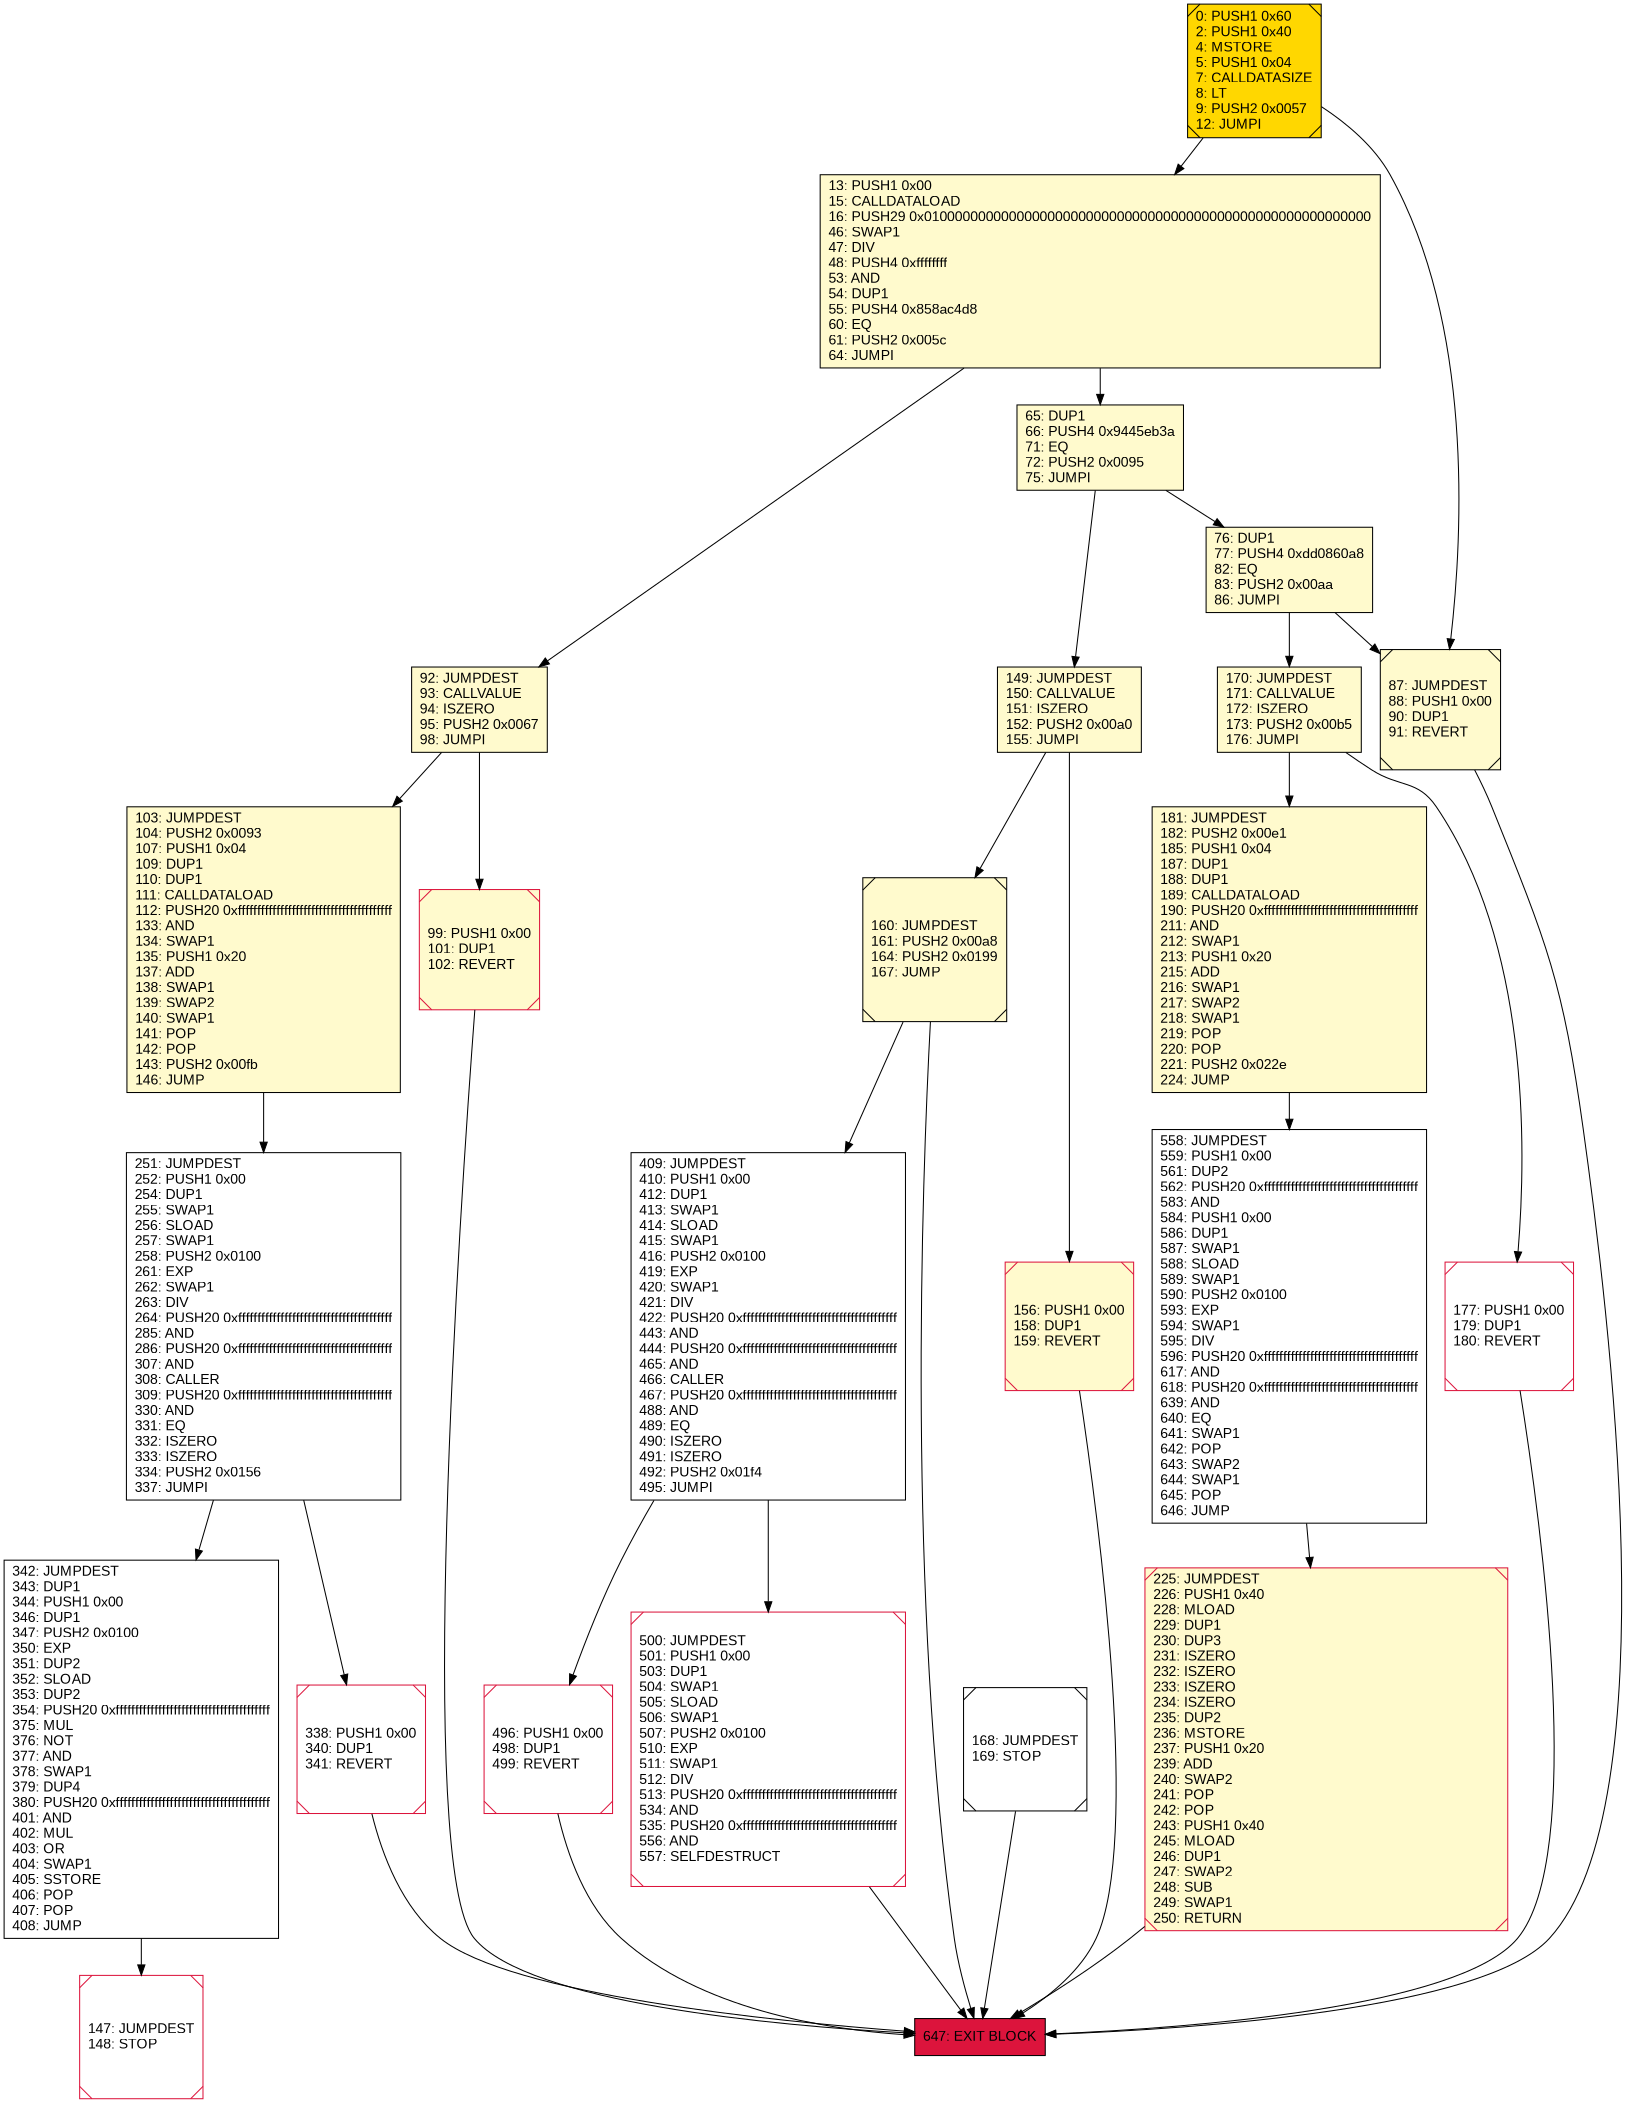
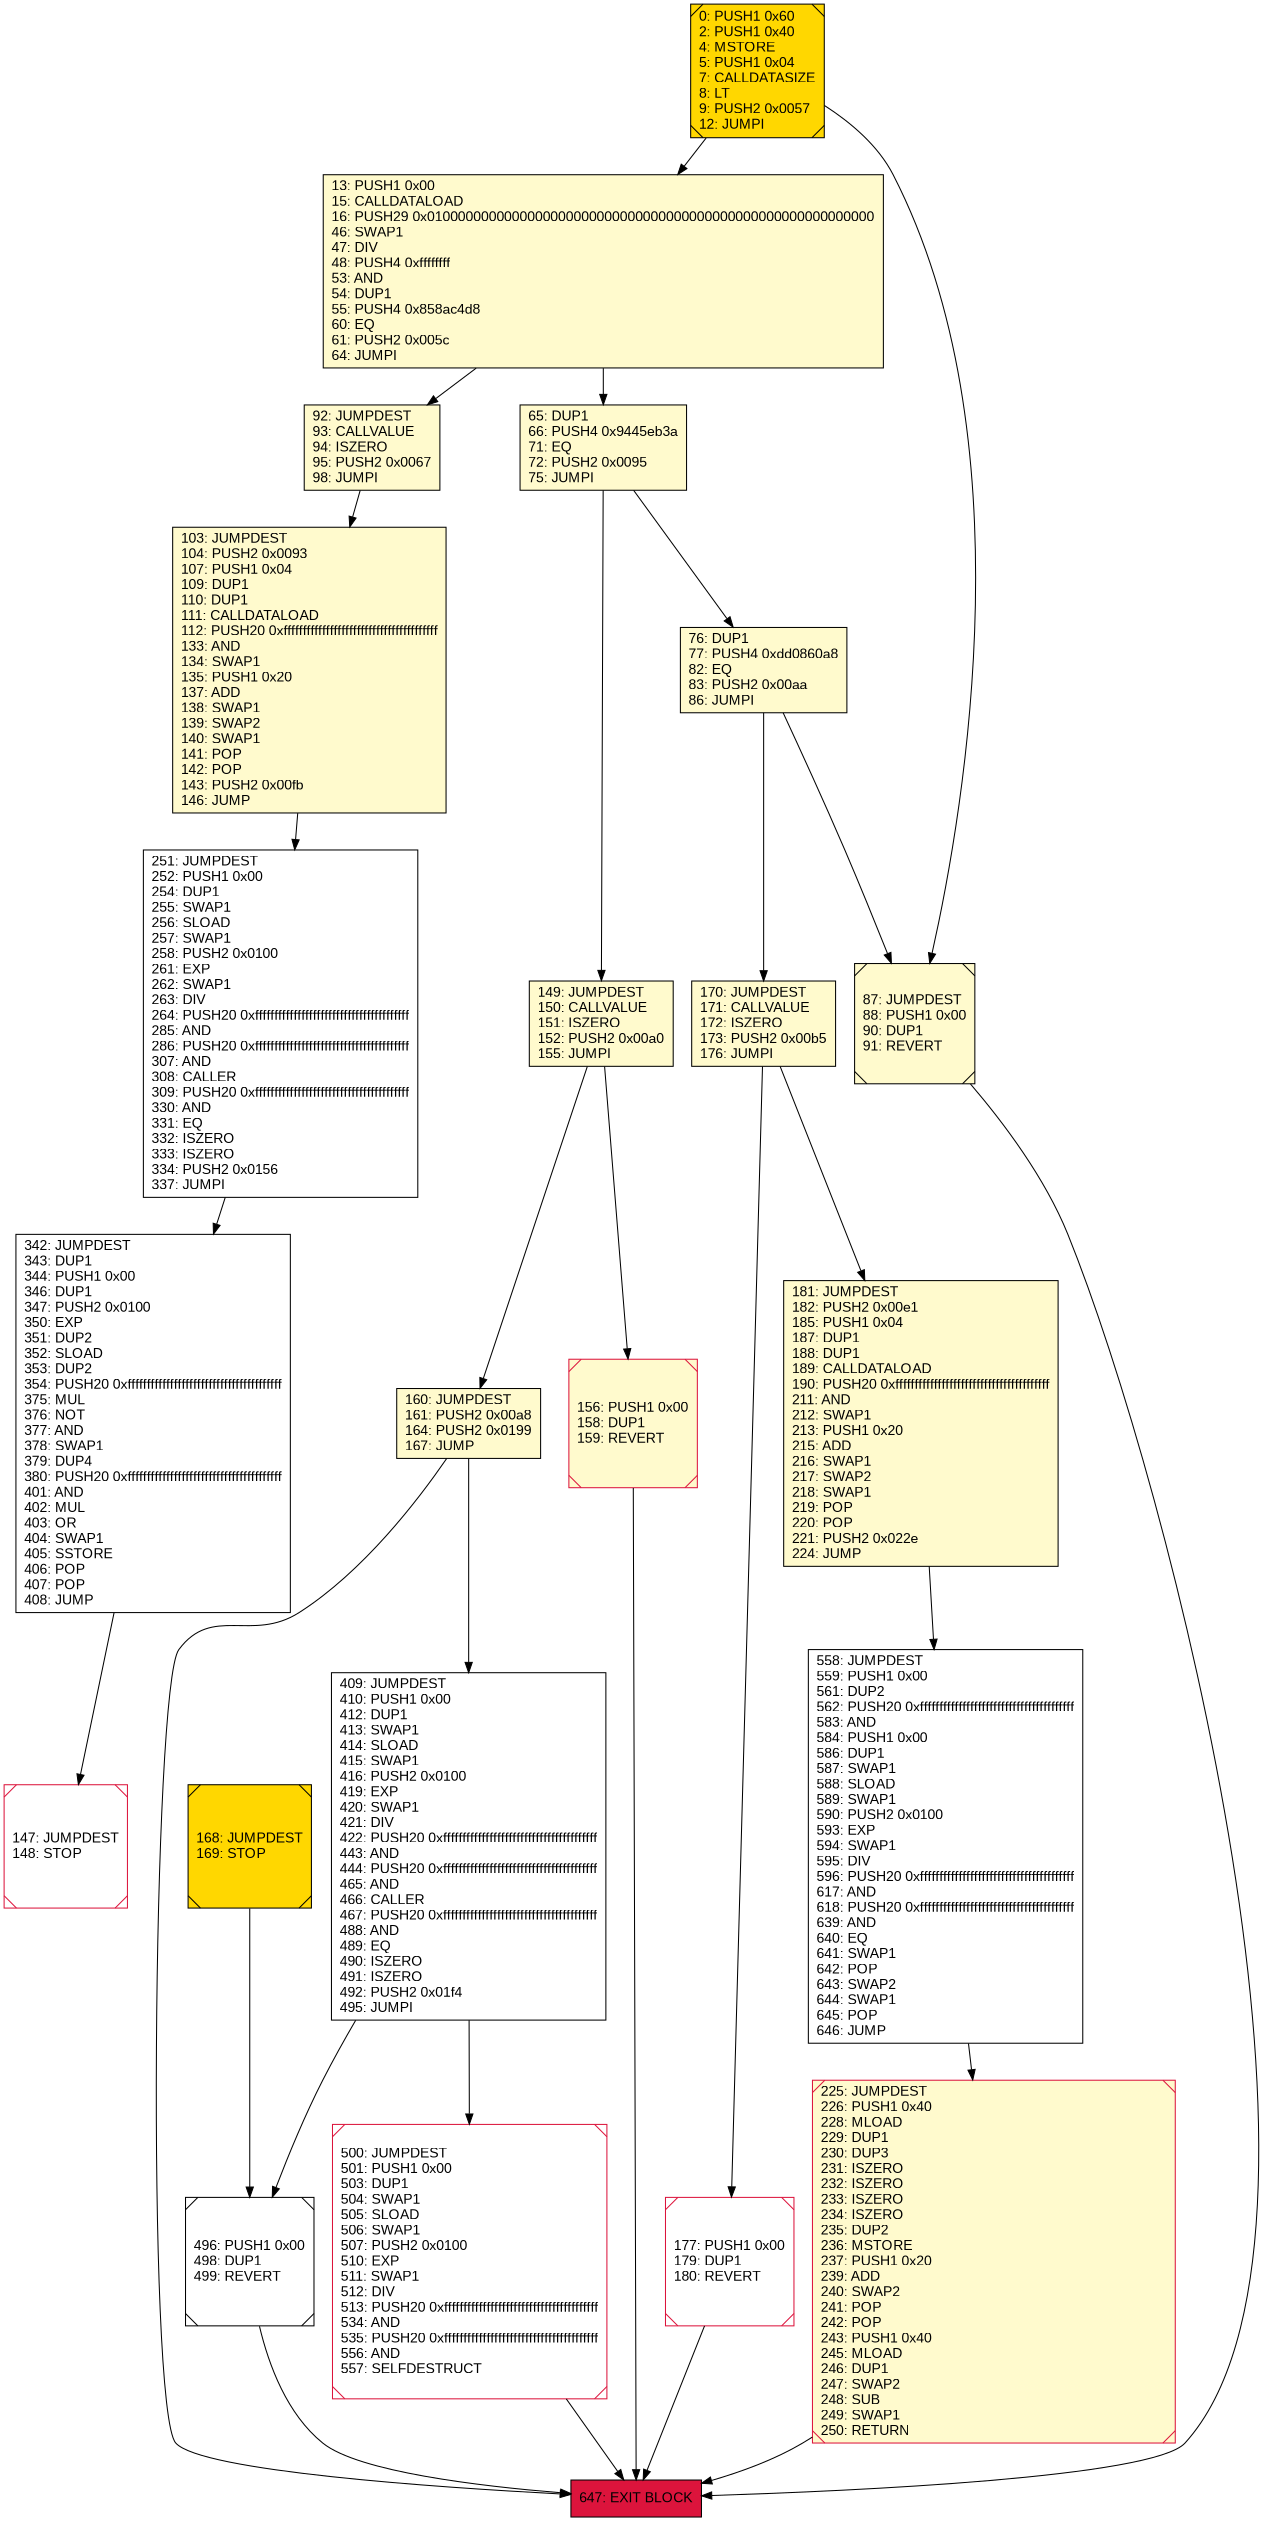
node "99: PUSH1 0x00 101: DUP1 102: REVERT": removed
node "160: JUMPDEST 161: PUSH2 0x00a8 164: PUSH2 0x0199 167: JUMP": shape Msquare -> box
node "338: PUSH1 0x00 340: DUP1 341: REVERT": removed
node "496: PUSH1 0x00 498: DUP1 499: REVERT": color crimson -> black
node "168: JUMPDEST 169: STOP": fillcolor white -> gold
edge "168: JUMPDEST 169: STOP" -> "647: EXIT BLOCK": now "168: JUMPDEST 169: STOP" -> "496: PUSH1 0x00 498: DUP1 499: REVERT"
